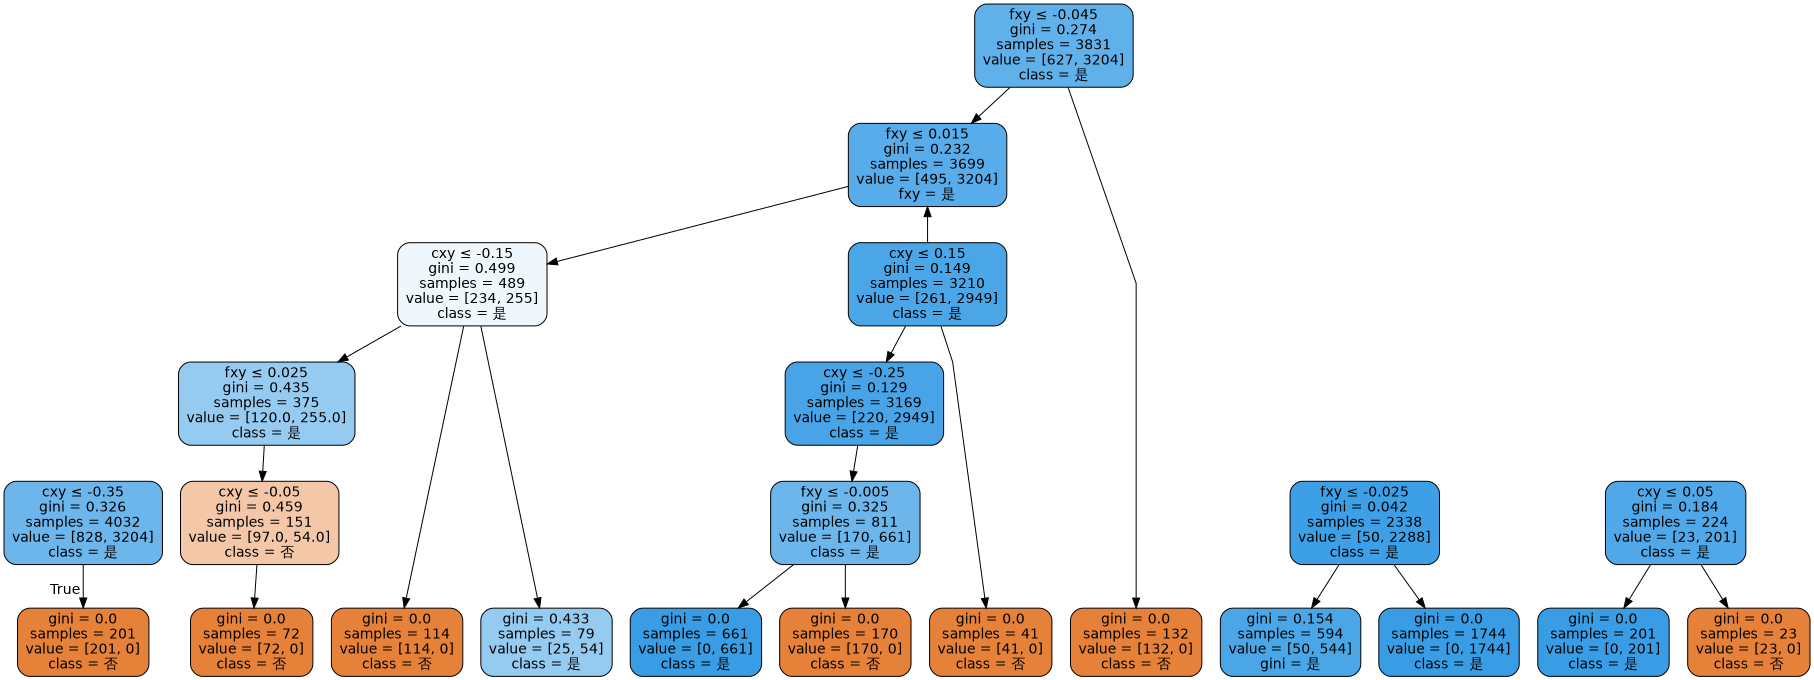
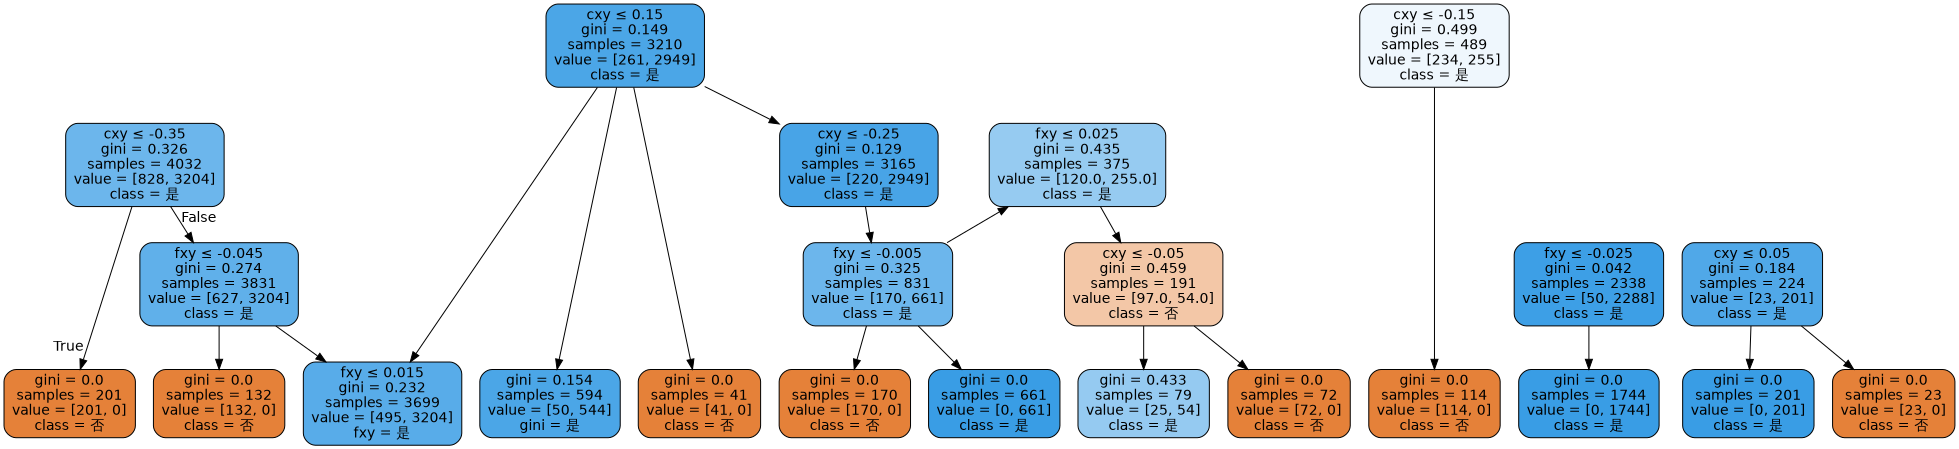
edge "cxy ≤ -0.35" -> "fxy ≤ -0.045": added
edge "fxy ≤ 0.015" -> "cxy ≤ -0.15": removed
edge "cxy ≤ -0.15" -> "fxy ≤ 0.025": now "fxy ≤ -0.005" -> "fxy ≤ 0.025"
node "cxy ≤ -0.25": text "samples = 3169" -> "samples = 3165"
edge "cxy ≤ -0.15" -> "gini = 0.433": now "cxy ≤ -0.05" -> "gini = 0.433"
node "cxy ≤ -0.05": text "samples = 151" -> "samples = 191"
node "fxy ≤ -0.005": text "samples = 811" -> "samples = 831"
edge "fxy ≤ -0.025" -> "gini = 0.154": now "cxy ≤ 0.15" -> "gini = 0.154"
